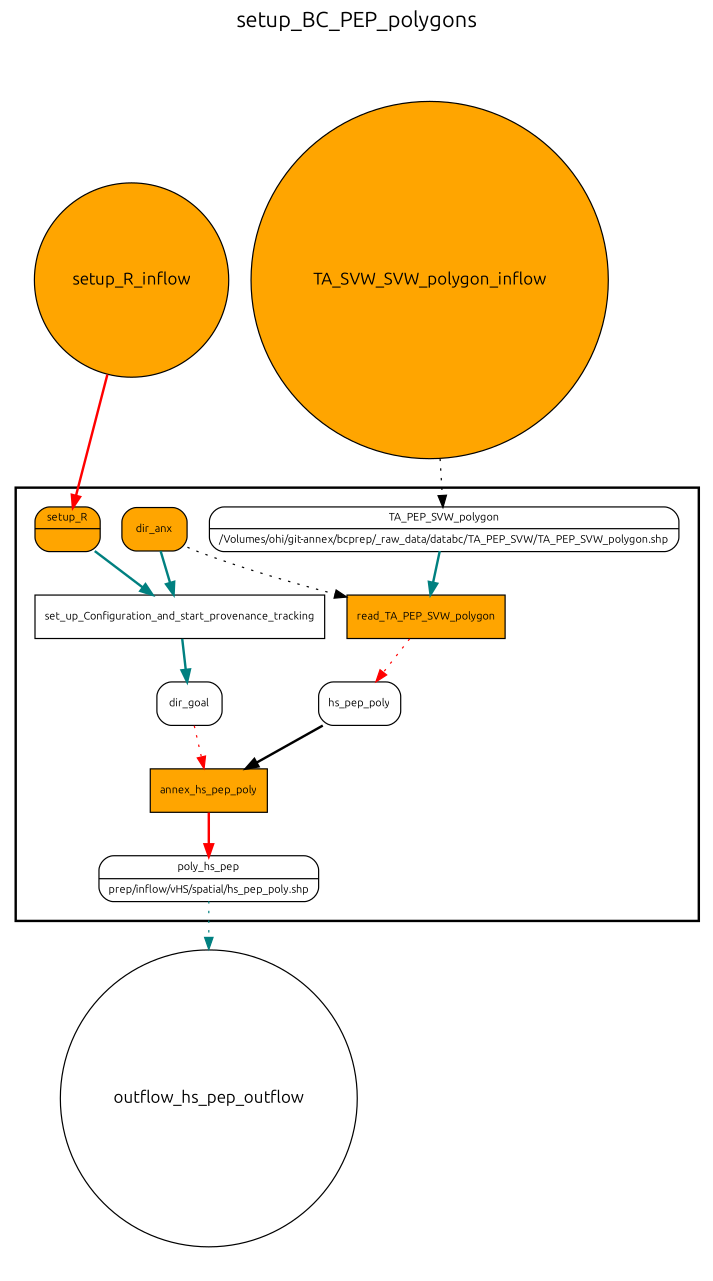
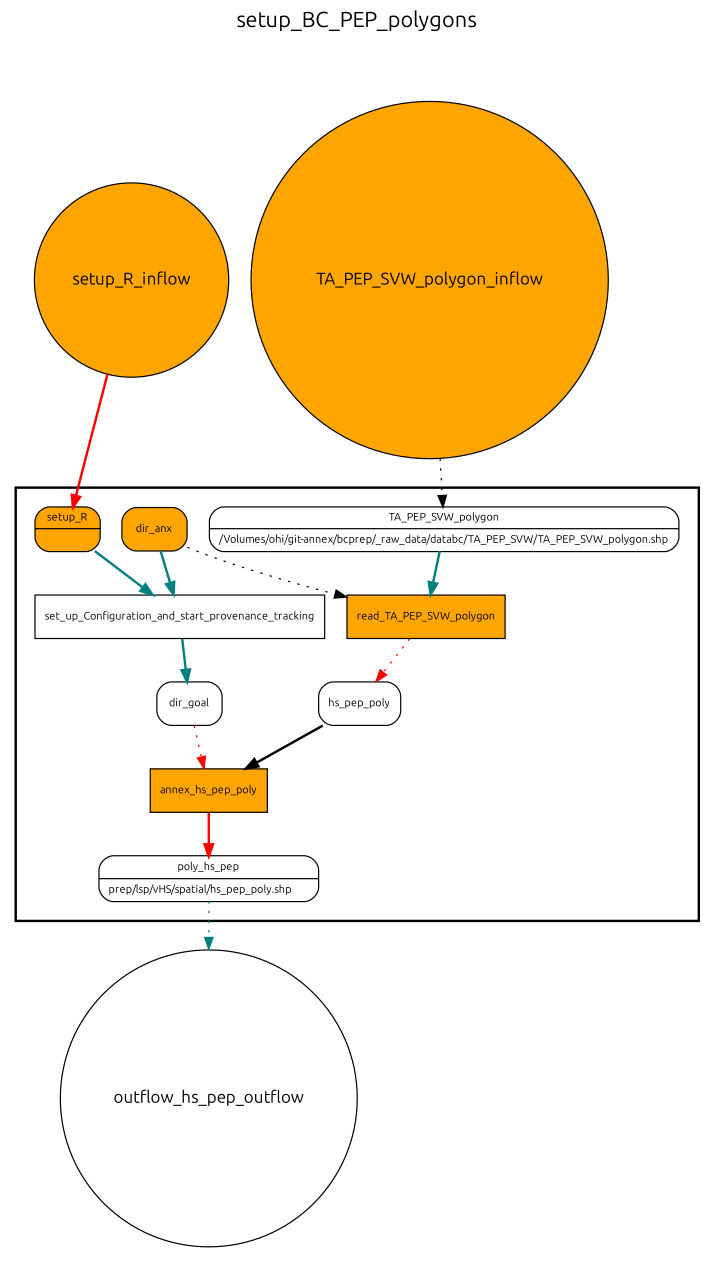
node "TA_SVW_SVW_polygon_inflow": label "TA_SVW_SVW_polygon_inflow" -> "TA_PEP_SVW_polygon_inflow"
node "poly_hs_pep": text "prep/inflow/vHS/spatial/hs_pep_poly.shp" -> "prep/lsp/vHS/spatial/hs_pep_poly.shp"
